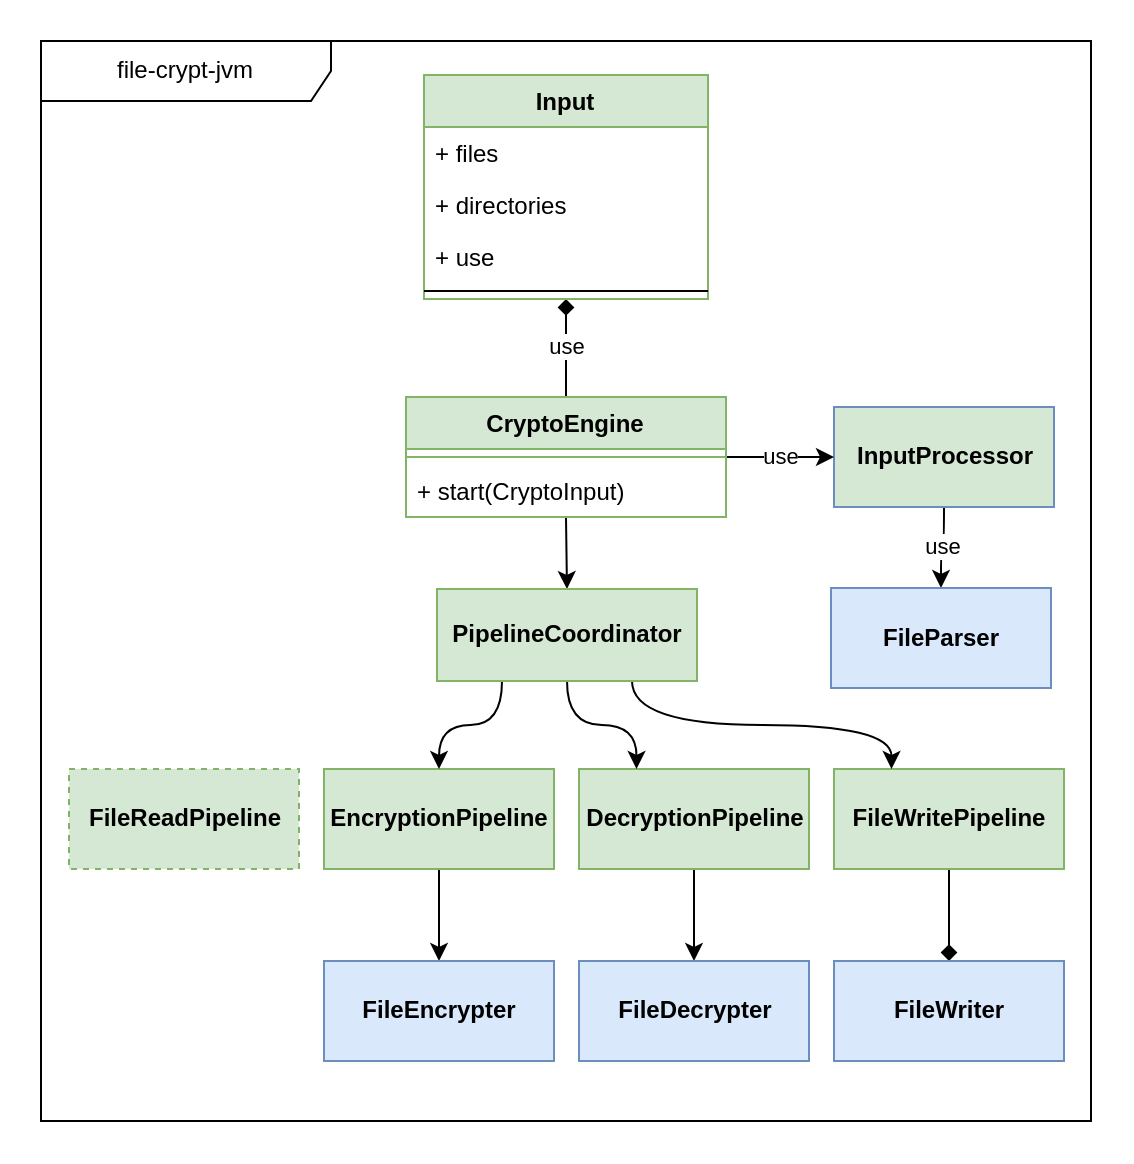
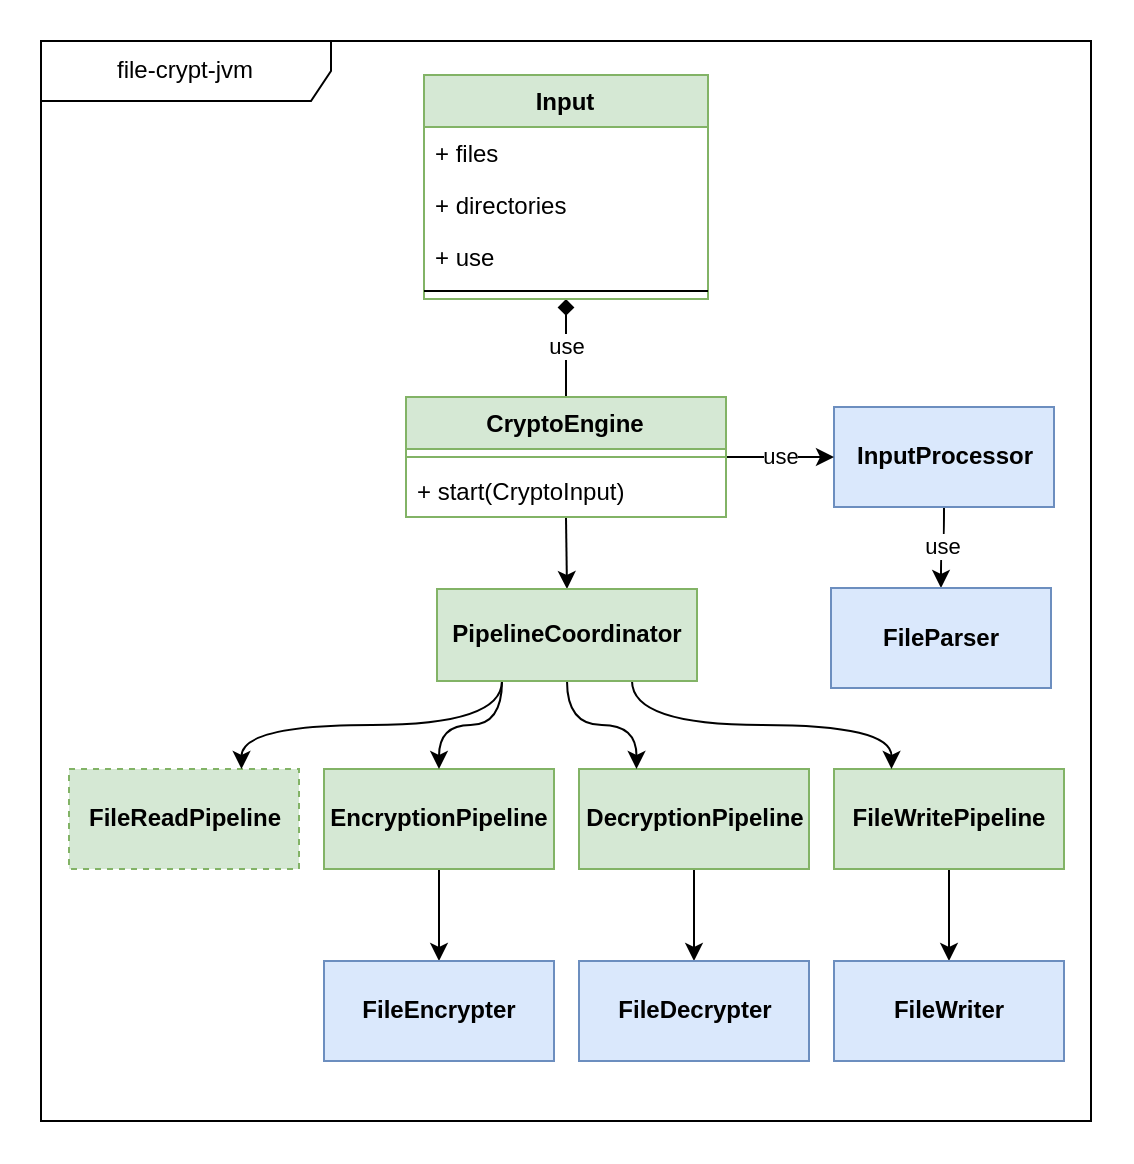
node "InputProcessor": fillcolor #d5e8d4 -> #dae8fc
edge "PipelineCoordinator" -> "FileReadPipeline": added
edge "FileWritePipeline" -> "FileWriter": arrowhead diamond -> classic
